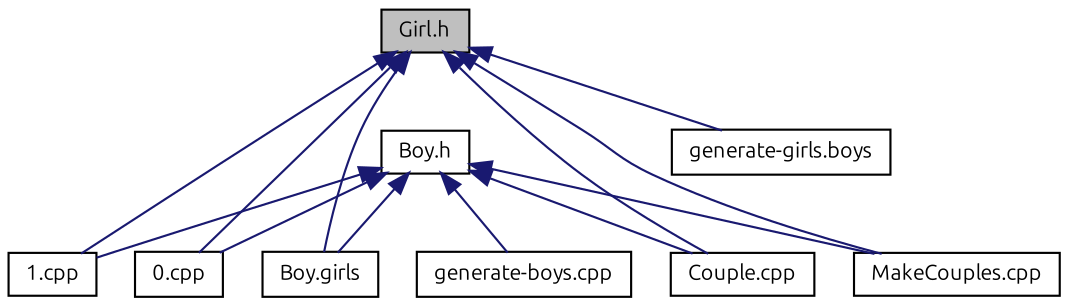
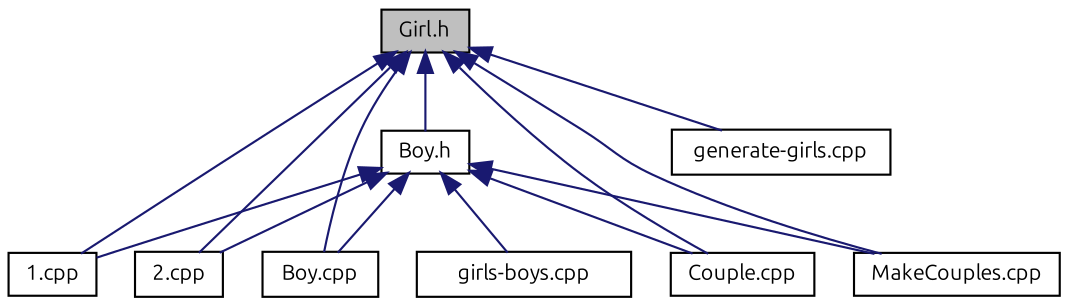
edge "Boy.h" -> "Girl.h": added
node "generate-girls.boys": label "generate-girls.boys" -> "generate-girls.cpp"
node "0.cpp": label "0.cpp" -> "2.cpp"
node "Boy.girls": label "Boy.girls" -> "Boy.cpp"
node "generate-boys.cpp": label "generate-boys.cpp" -> "girls-boys.cpp"
